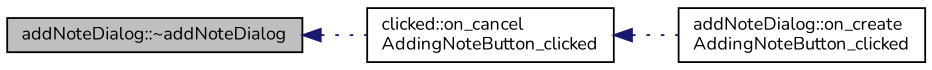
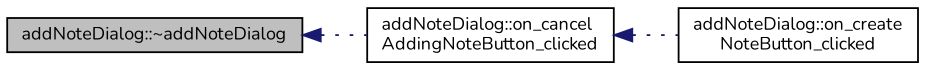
node "clicked::on_cancel AddingNoteButton_clicked": label "clicked::on_cancel AddingNoteButton_clicked" -> "addNoteDialog::on_cancel AddingNoteButton_clicked"
node "addNoteDialog::on_create AddingNoteButton_clicked": label "addNoteDialog::on_create AddingNoteButton_clicked" -> "addNoteDialog::on_create NoteButton_clicked"
